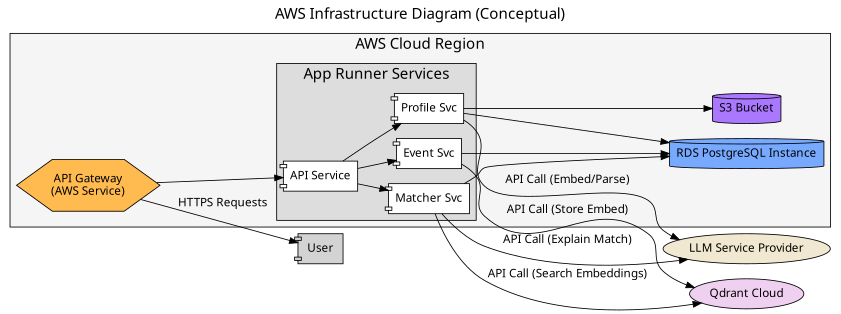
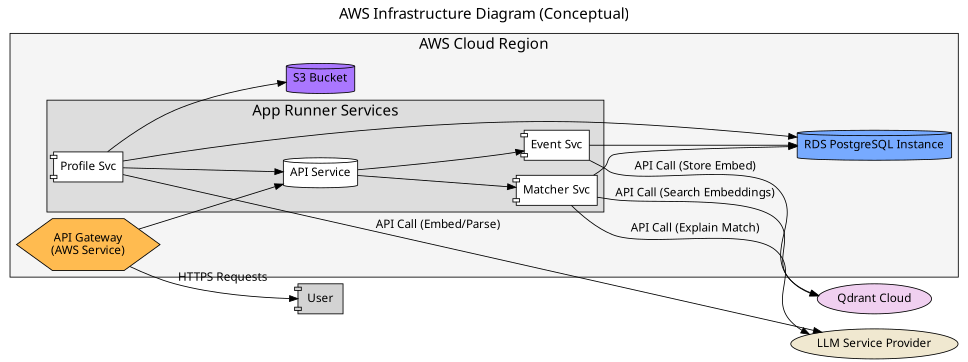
edge "API Service" -> "Profile Svc": reversed
node "API Service": shape component -> cylinder
